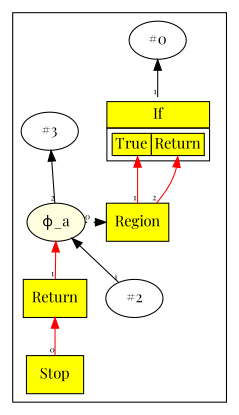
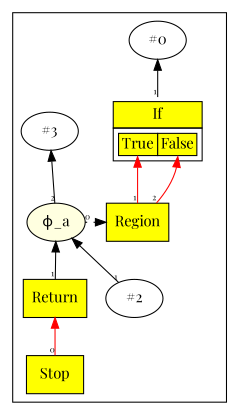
node "If": text "Return" -> "False"
edge "Return" -> "φ_a": color red -> black
